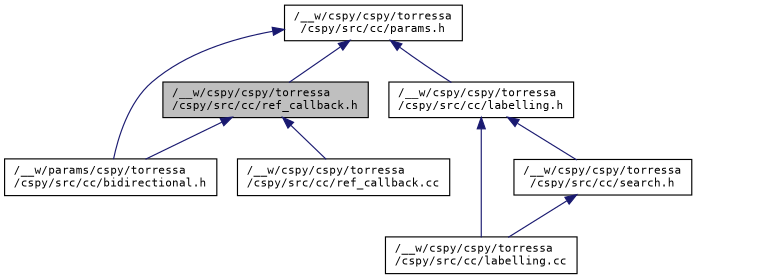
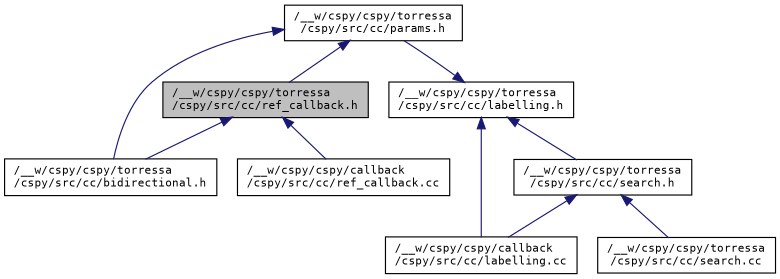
edge "/__w/cspy/cspy/torressa /cspy/src/cc/labelling.h" -> "/__w/cspy/cspy/torressa /cspy/src/cc/params.h": reversed
node "/__w/params/cspy/torressa /cspy/src/cc/bidirectional.h": label "/__w/params/cspy/torressa /cspy/src/cc/bidirectional.h" -> "/__w/cspy/cspy/torressa /cspy/src/cc/bidirectional.h"
node "/__w/cspy/cspy/torressa /cspy/src/cc/ref_callback.cc": label "/__w/cspy/cspy/torressa /cspy/src/cc/ref_callback.cc" -> "/__w/cspy/cspy/callback /cspy/src/cc/ref_callback.cc"
node "/__w/cspy/cspy/torressa /cspy/src/cc/labelling.cc": label "/__w/cspy/cspy/torressa /cspy/src/cc/labelling.cc" -> "/__w/cspy/cspy/callback /cspy/src/cc/labelling.cc"
node "/__w/cspy/cspy/torressa /cspy/src/cc/search.cc": added
